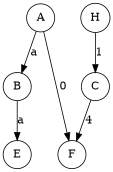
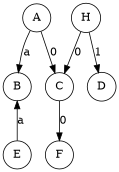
edge "H" -> "C": label "1" -> "0"
edge "A" -> "F": now "A" -> "C"
node "D": added
edge "B" -> "E": reversed
edge "C" -> "F": label "4" -> "0"
